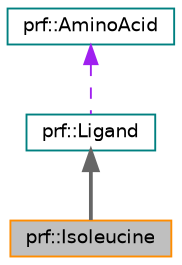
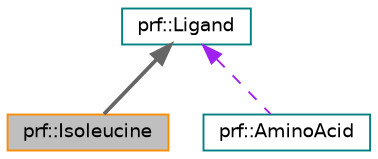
edge "prf::Ligand" -> "prf::AminoAcid": reversed
